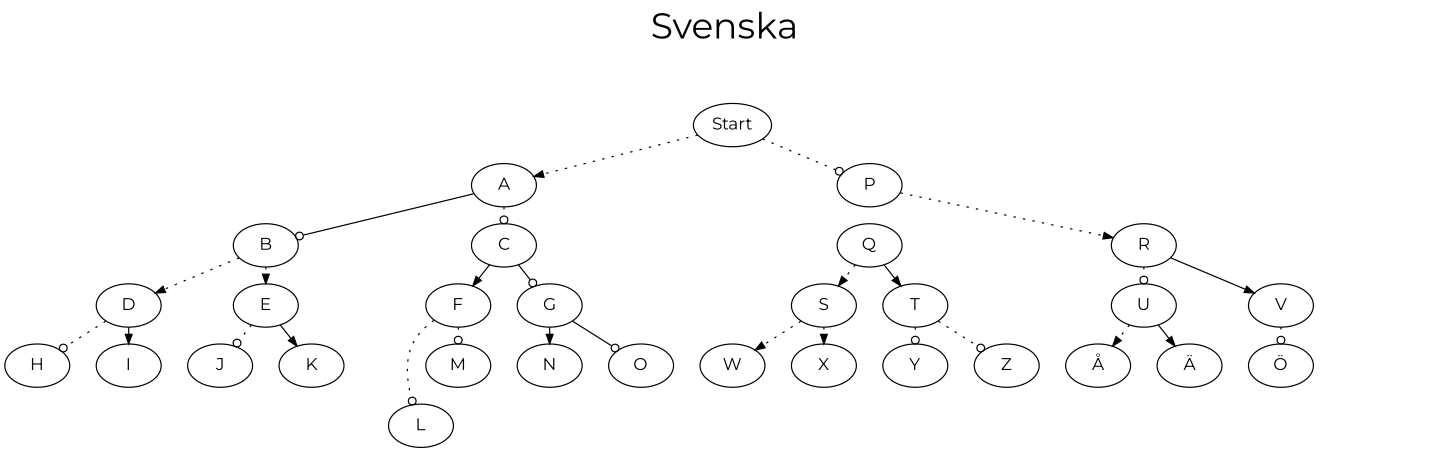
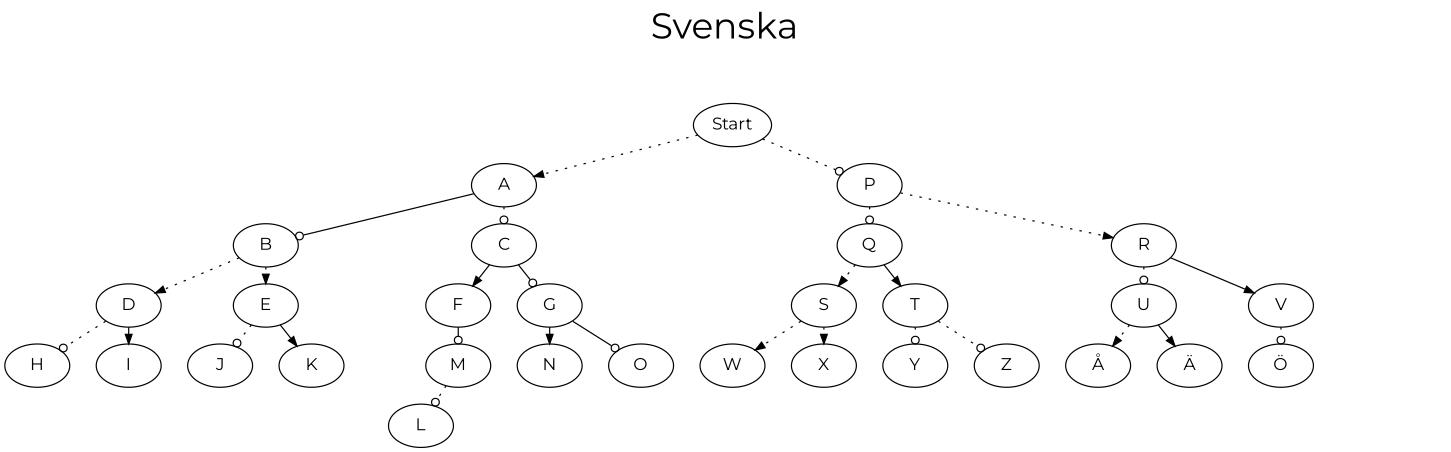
edge "P" -> "Q": added
edge "F" -> "M": style dotted -> solid
edge "F" -> "L": now "M" -> "L"
